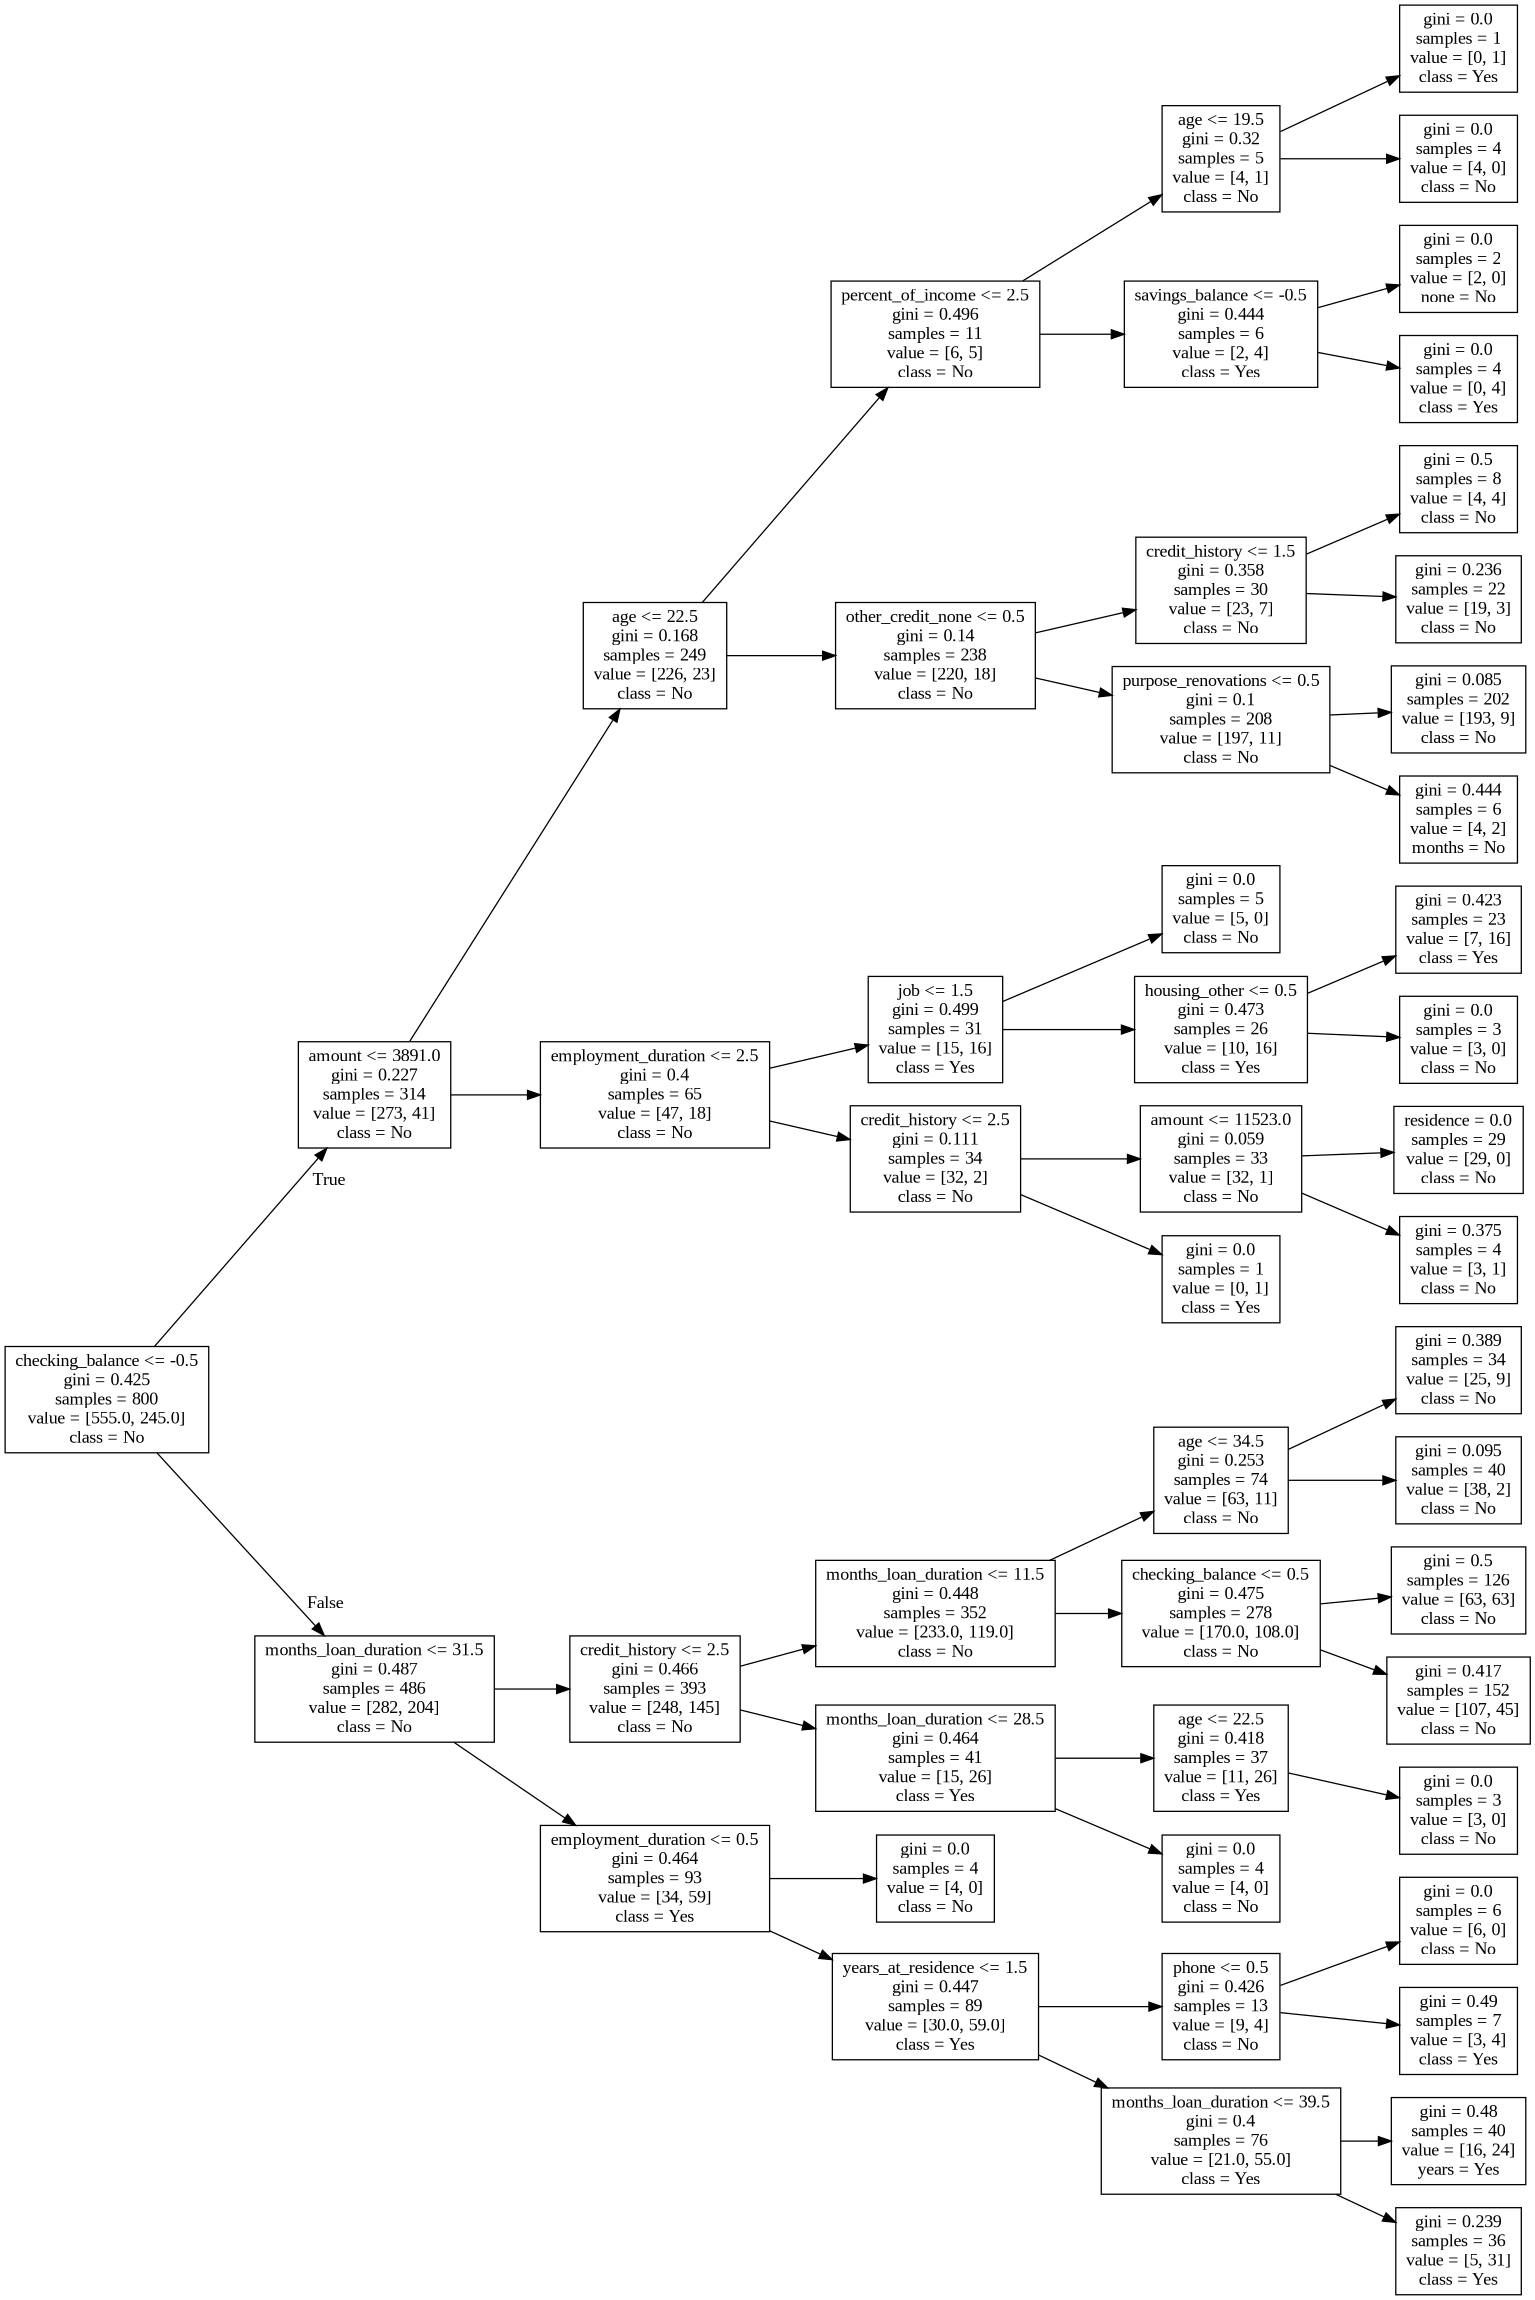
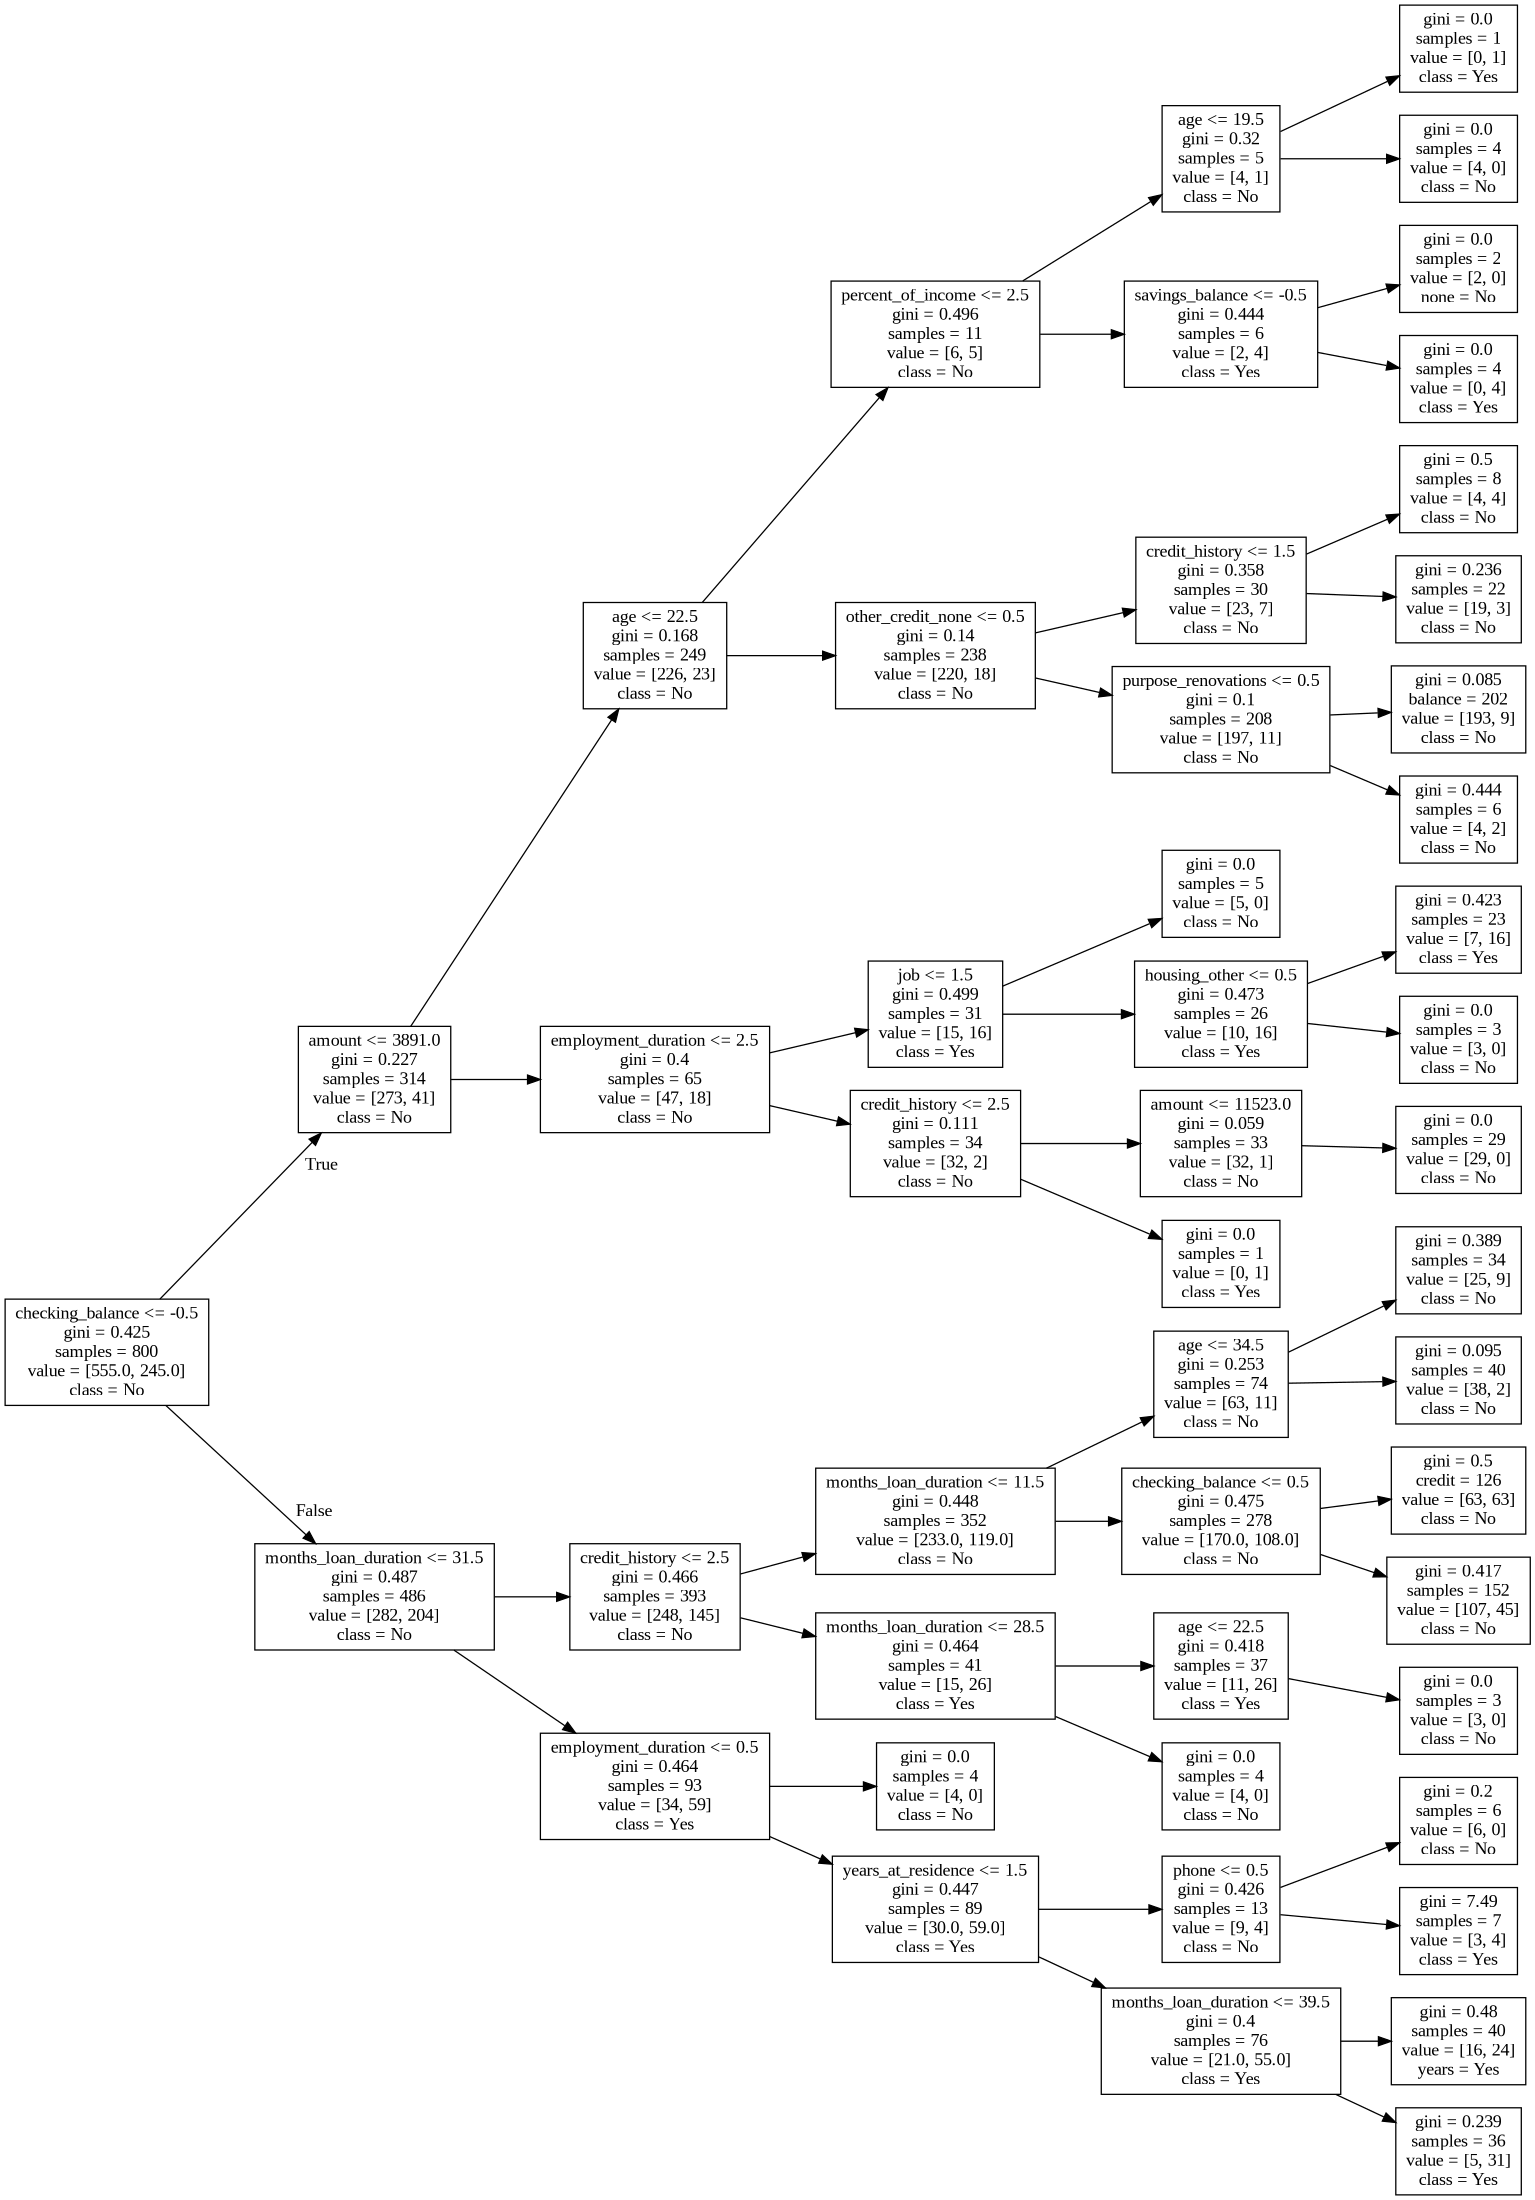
node "gini = 0.085 samples = 202 value = [193, 9] class = No": label "gini = 0.085 samples = 202 value = [193, 9] class = No" -> "gini = 0.085 balance = 202 value = [193, 9] class = No"
node "gini = 0.444 samples = 6 value = [4, 2] months = No": label "gini = 0.444 samples = 6 value = [4, 2] months = No" -> "gini = 0.444 samples = 6 value = [4, 2] class = No"
node "residence = 0.0 samples = 29 value = [29, 0] class = No": label "residence = 0.0 samples = 29 value = [29, 0] class = No" -> "gini = 0.0 samples = 29 value = [29, 0] class = No"
node "gini = 0.375 samples = 4 value = [3, 1] class = No": removed
node "gini = 0.5 samples = 126 value = [63, 63] class = No": label "gini = 0.5 samples = 126 value = [63, 63] class = No" -> "gini = 0.5 credit = 126 value = [63, 63] class = No"
node "gini = 0.0 samples = 6 value = [6, 0] class = No": label "gini = 0.0 samples = 6 value = [6, 0] class = No" -> "gini = 0.2 samples = 6 value = [6, 0] class = No"
node "gini = 0.49 samples = 7 value = [3, 4] class = Yes": label "gini = 0.49 samples = 7 value = [3, 4] class = Yes" -> "gini = 7.49 samples = 7 value = [3, 4] class = Yes"
